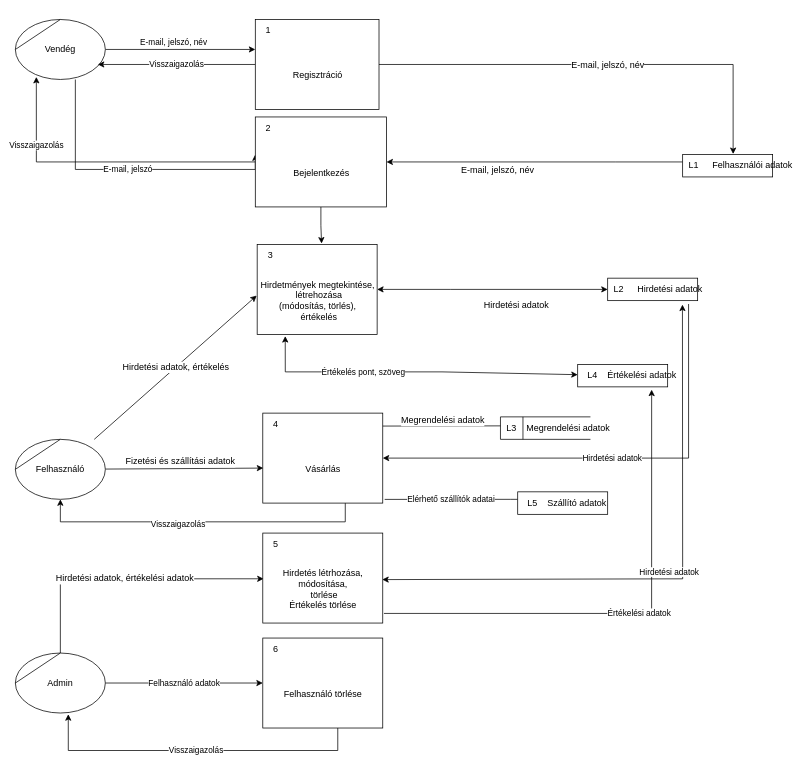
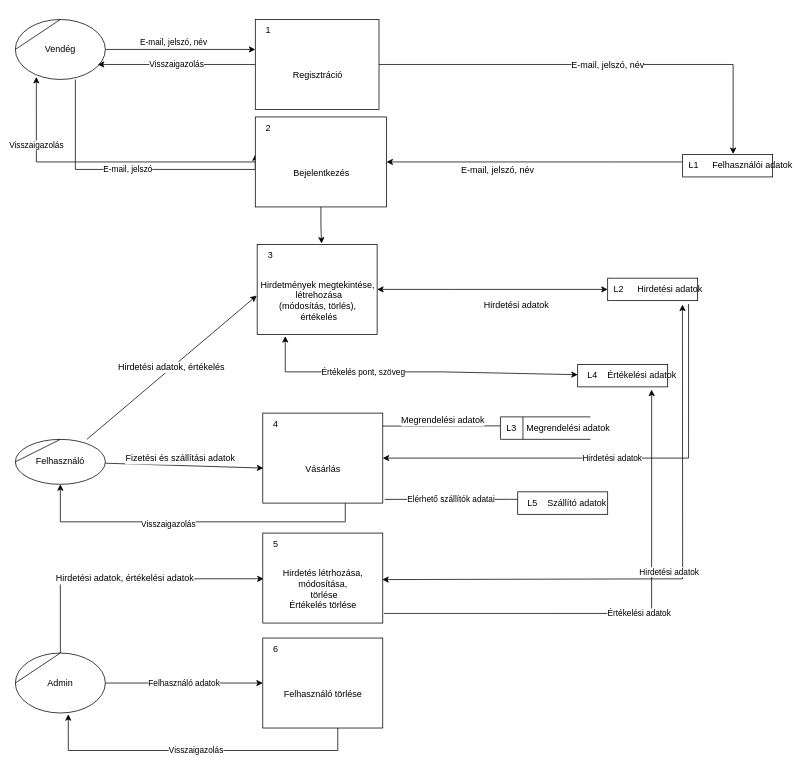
node "Felhasználó": size 90x60 -> 90x45
